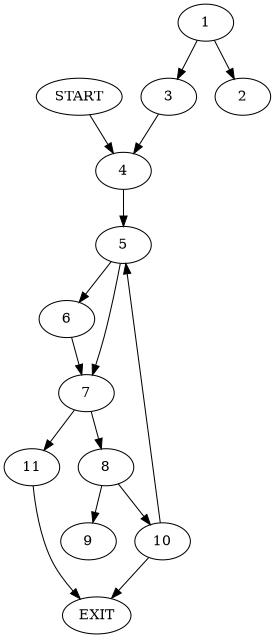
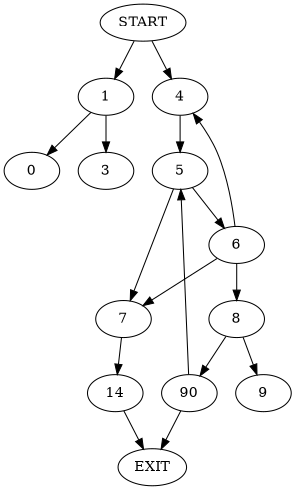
edge "START" -> "1": added
node "2": label "2" -> "0"
edge "3" -> "4": now "6" -> "4"
edge "7" -> "8": now "6" -> "8"
node "11": label "11" -> "14"
node "10": label "10" -> "90"
